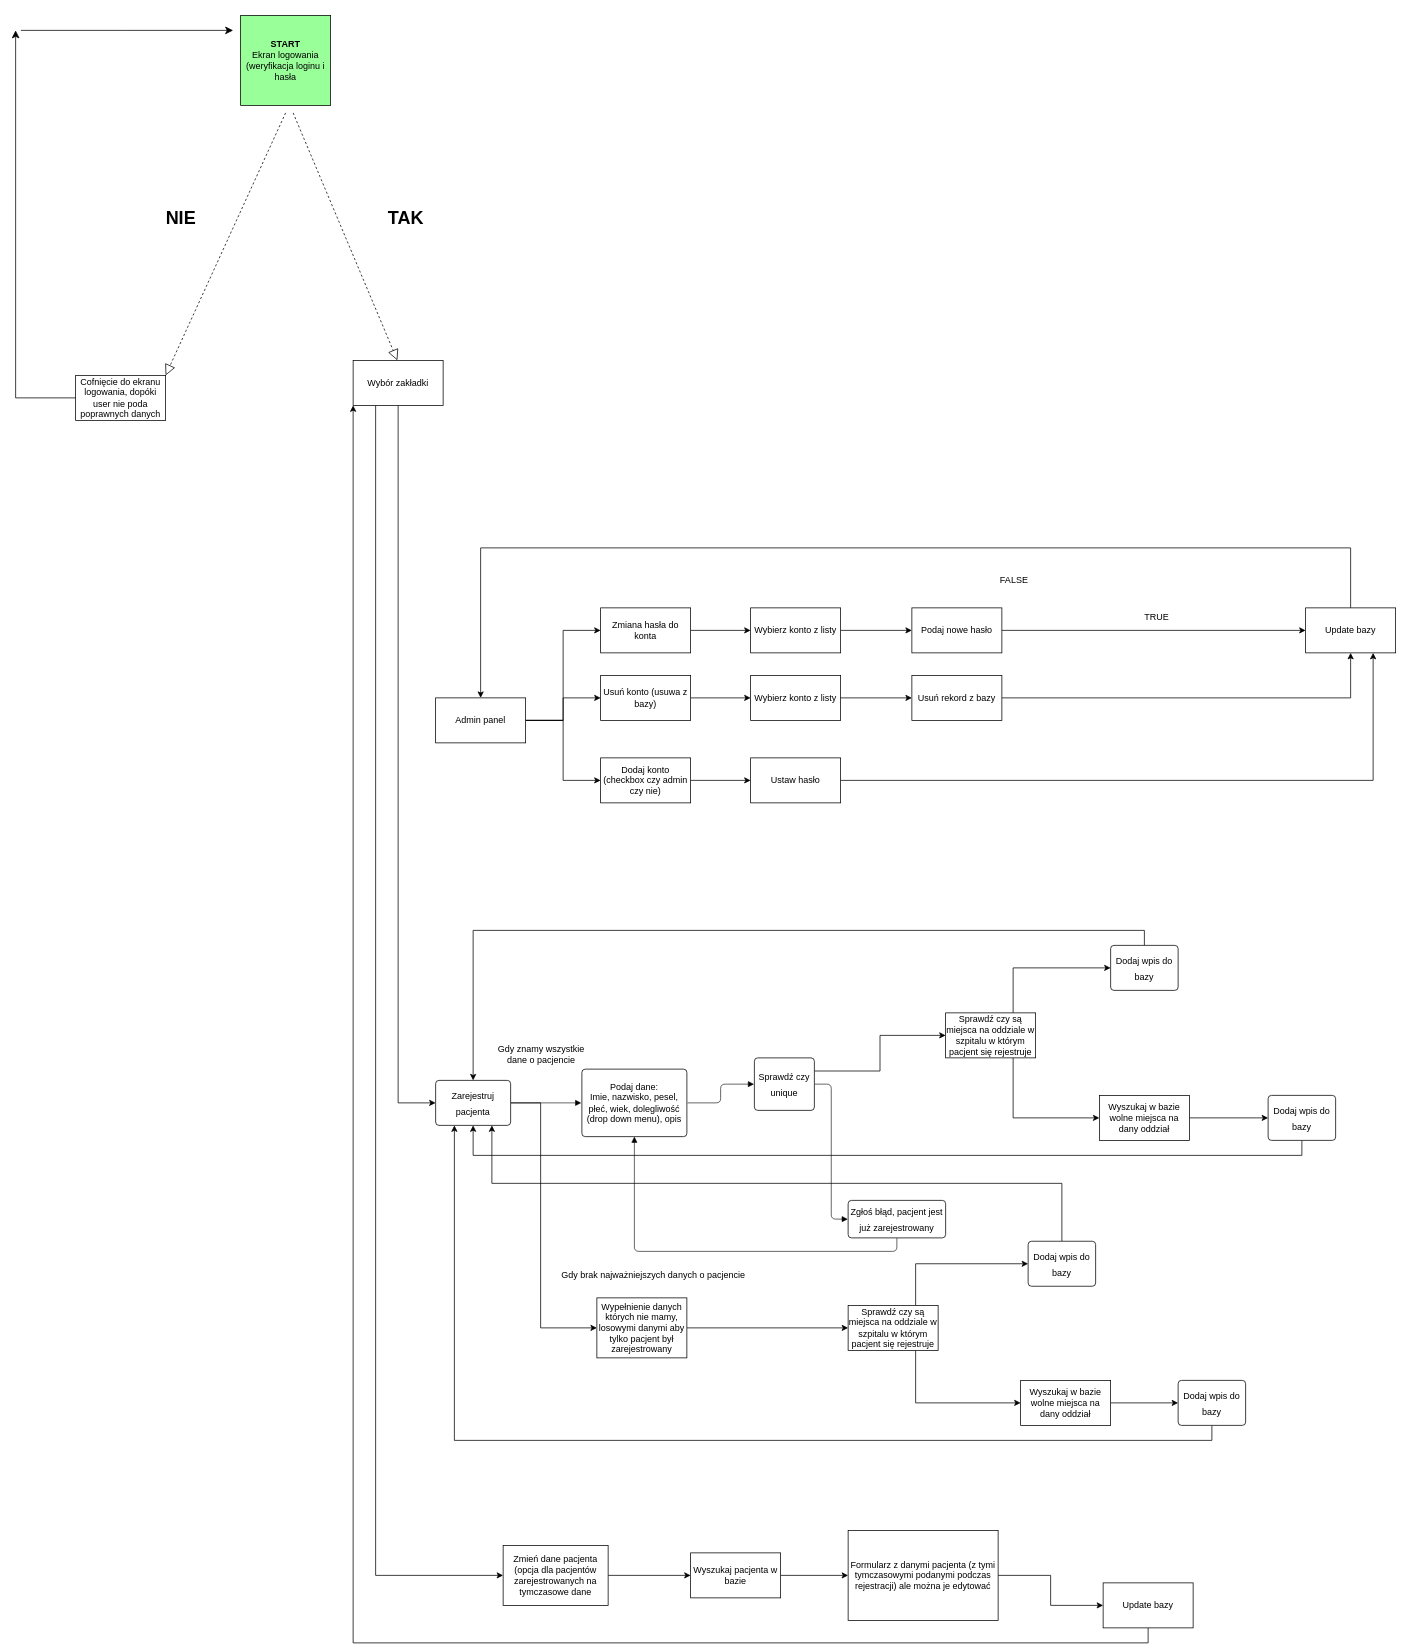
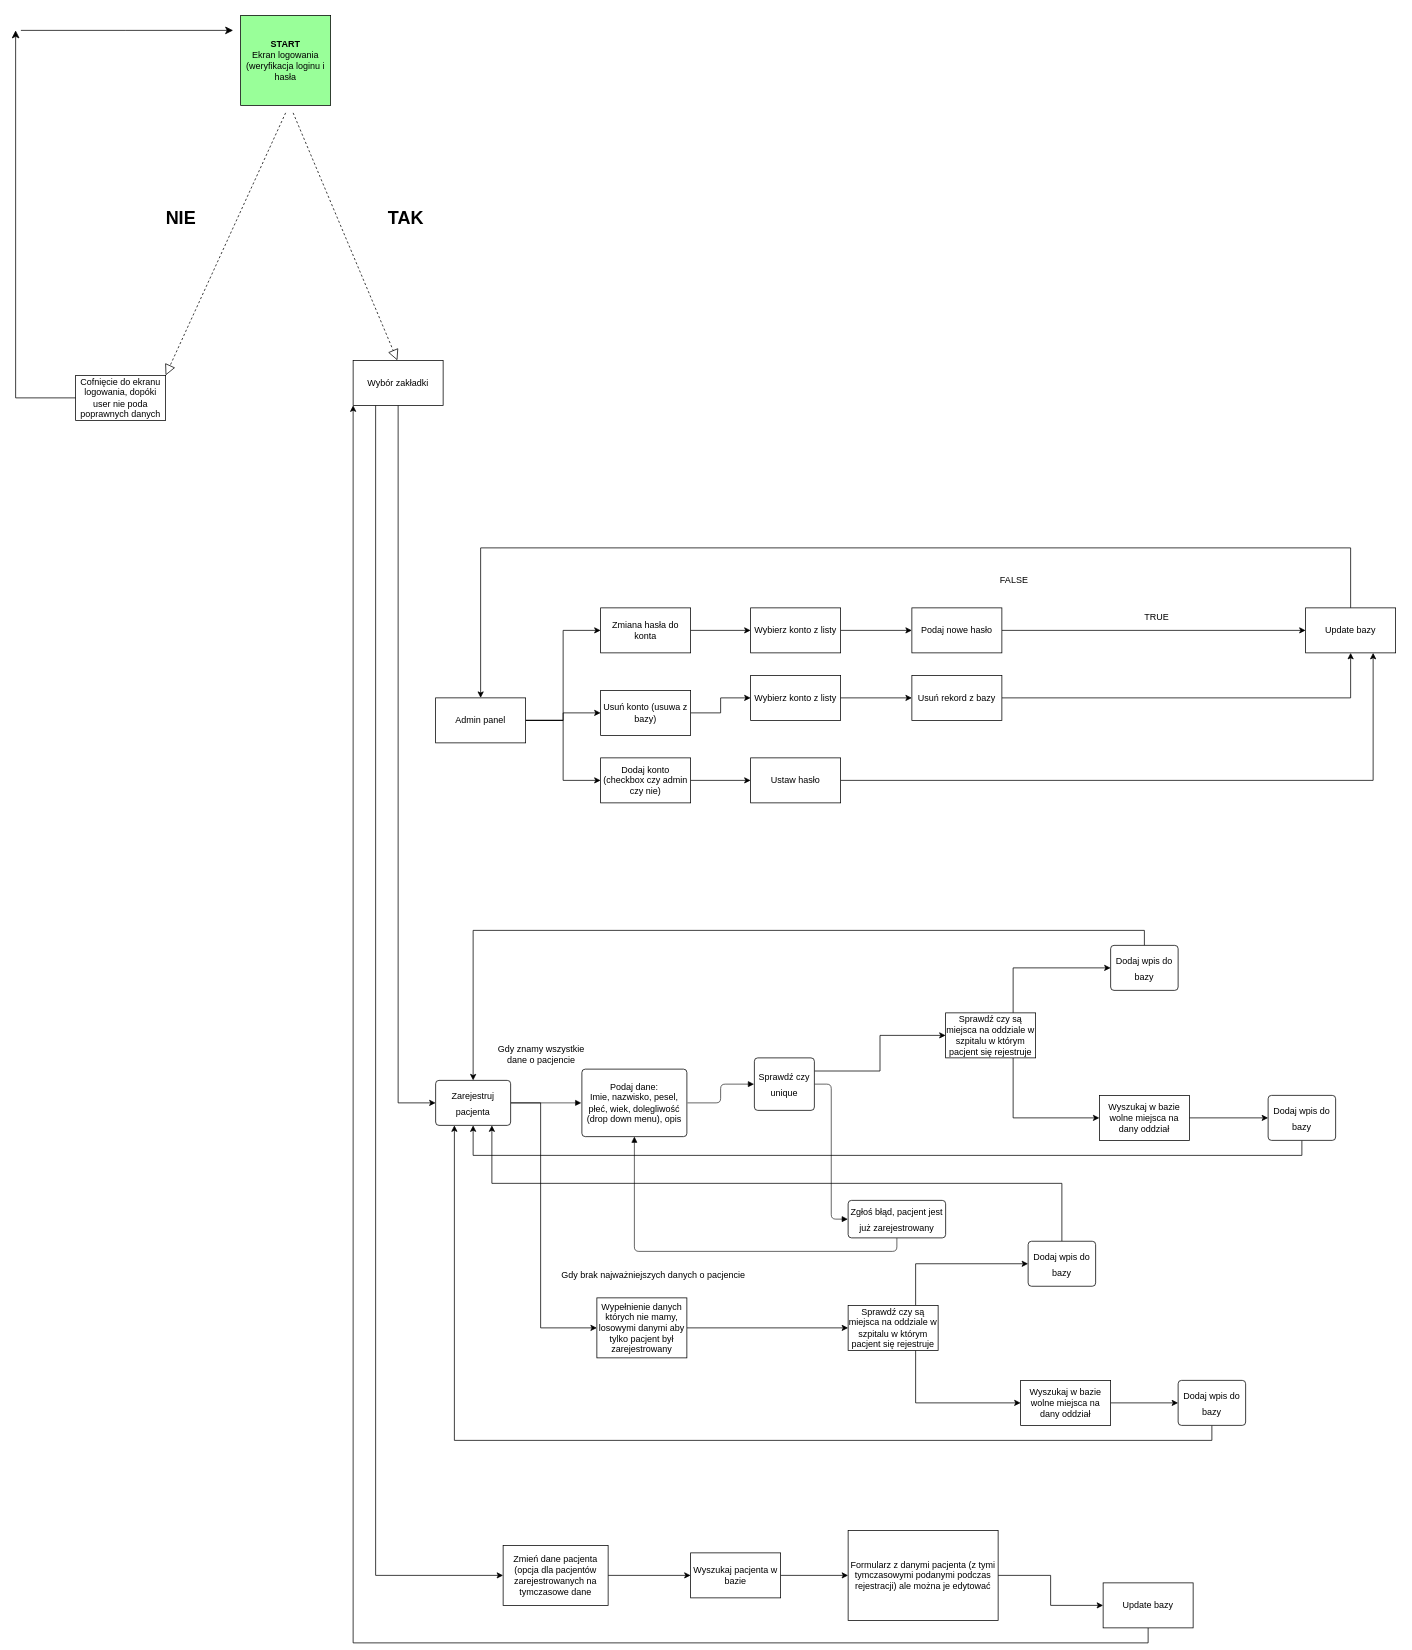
node "Usuń konto (usuwa z bazy)": moved (645, 698) -> (645, 713)
